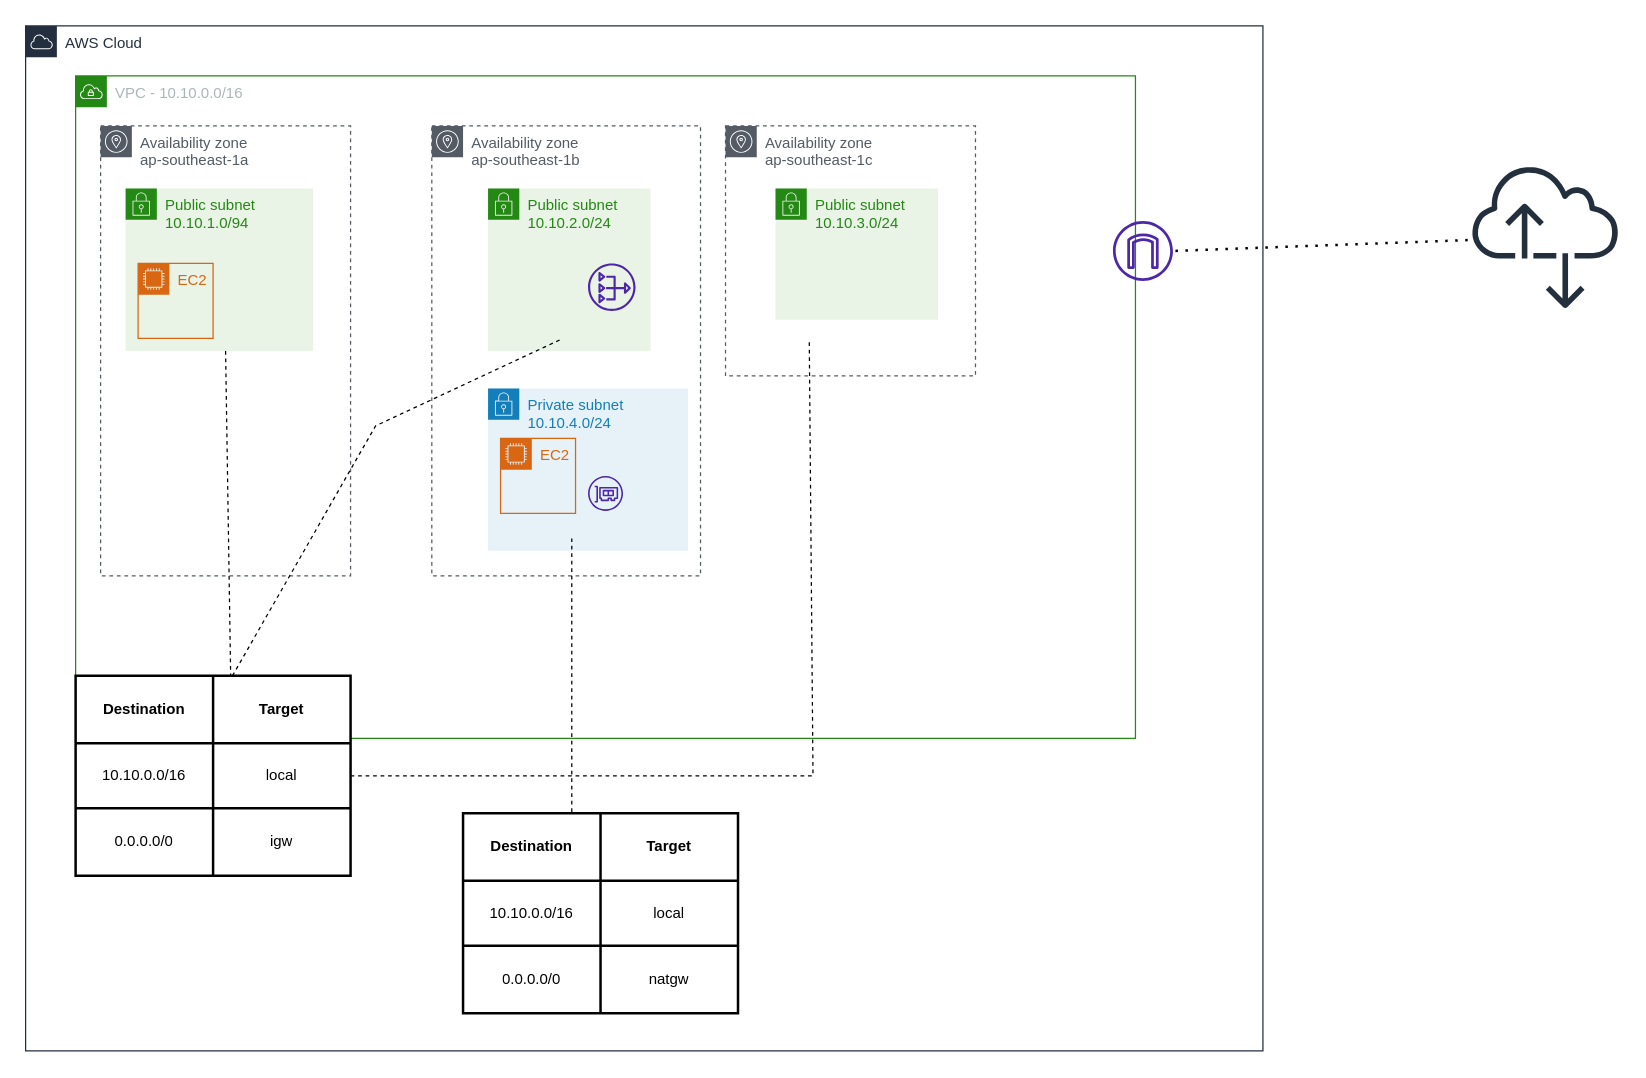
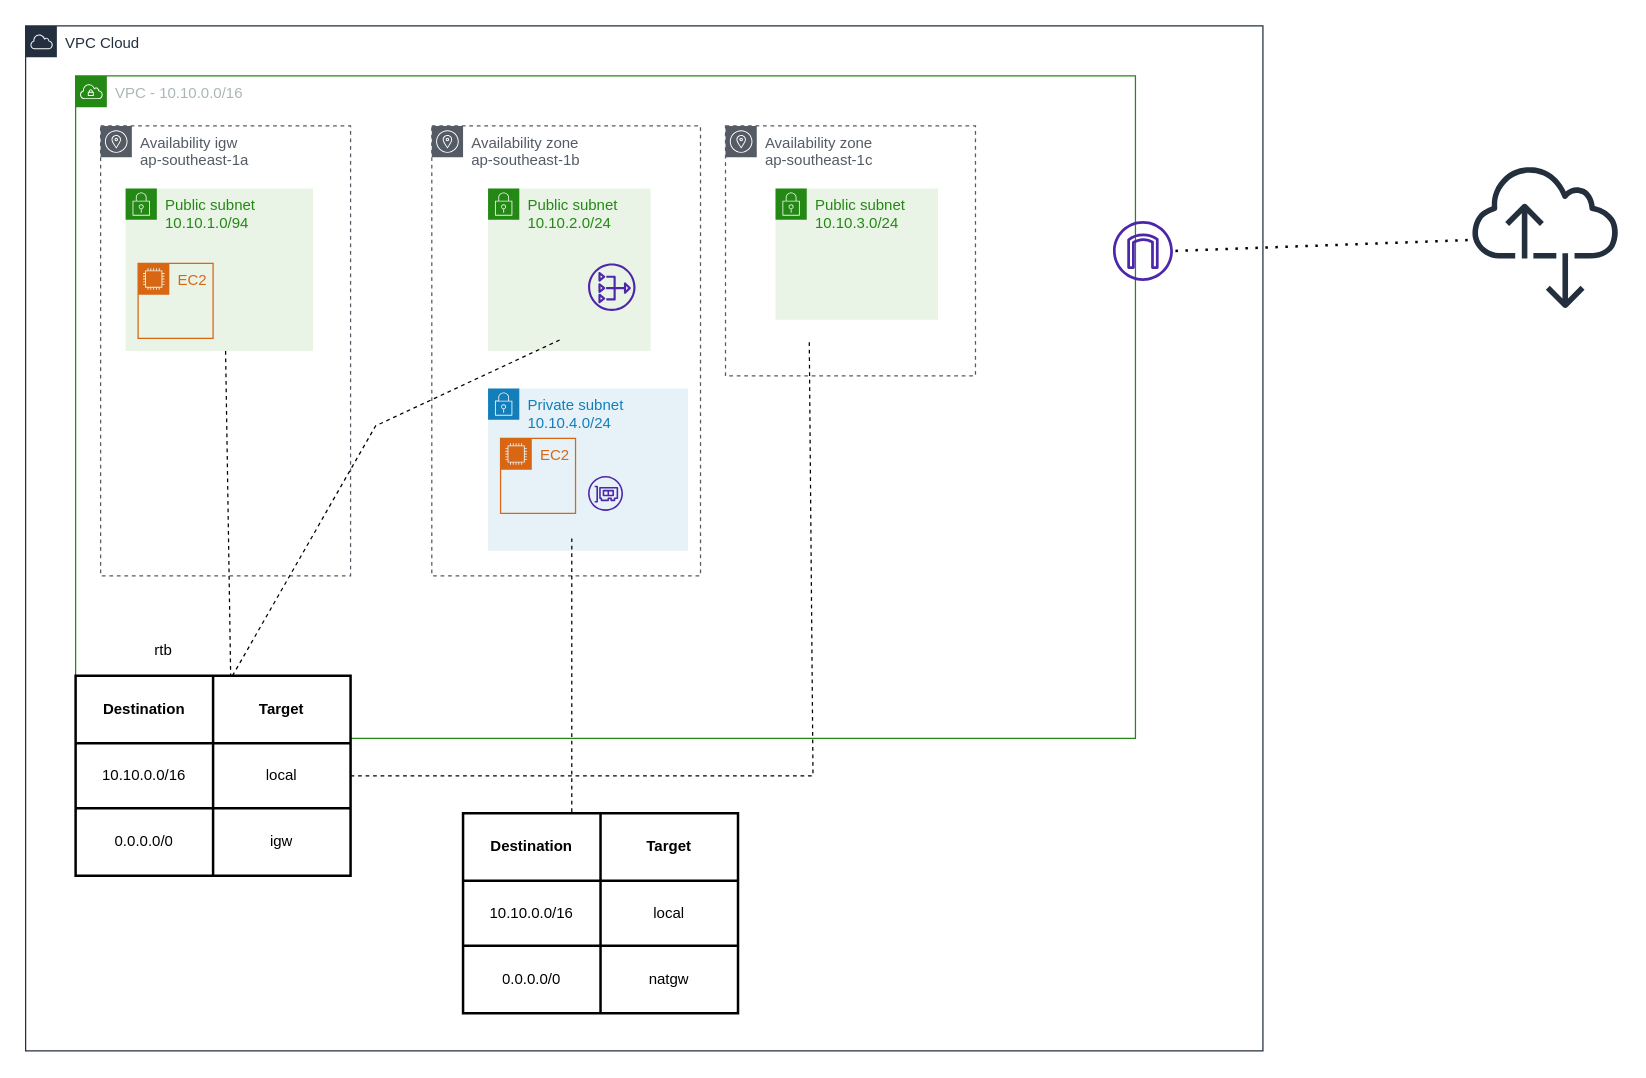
node "AWS Cloud": label "AWS Cloud" -> "VPC Cloud"
node "Availability zone ap-southeast-1a": label "Availability zone ap-southeast-1a" -> "Availability igw ap-southeast-1a"
node "rtb": added
